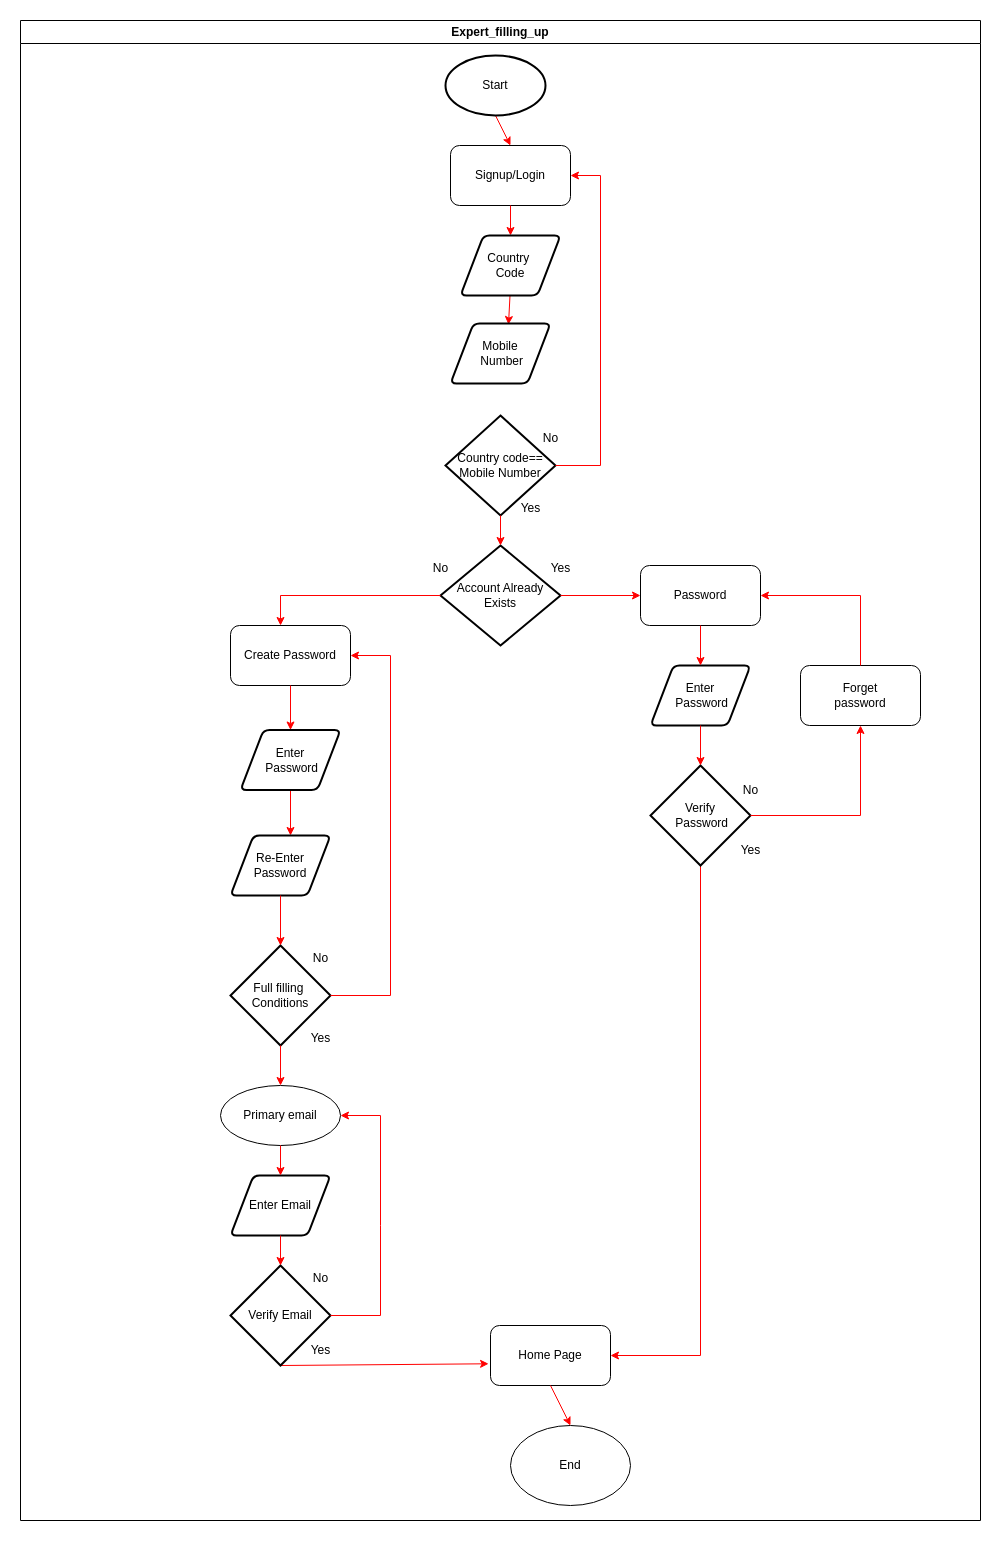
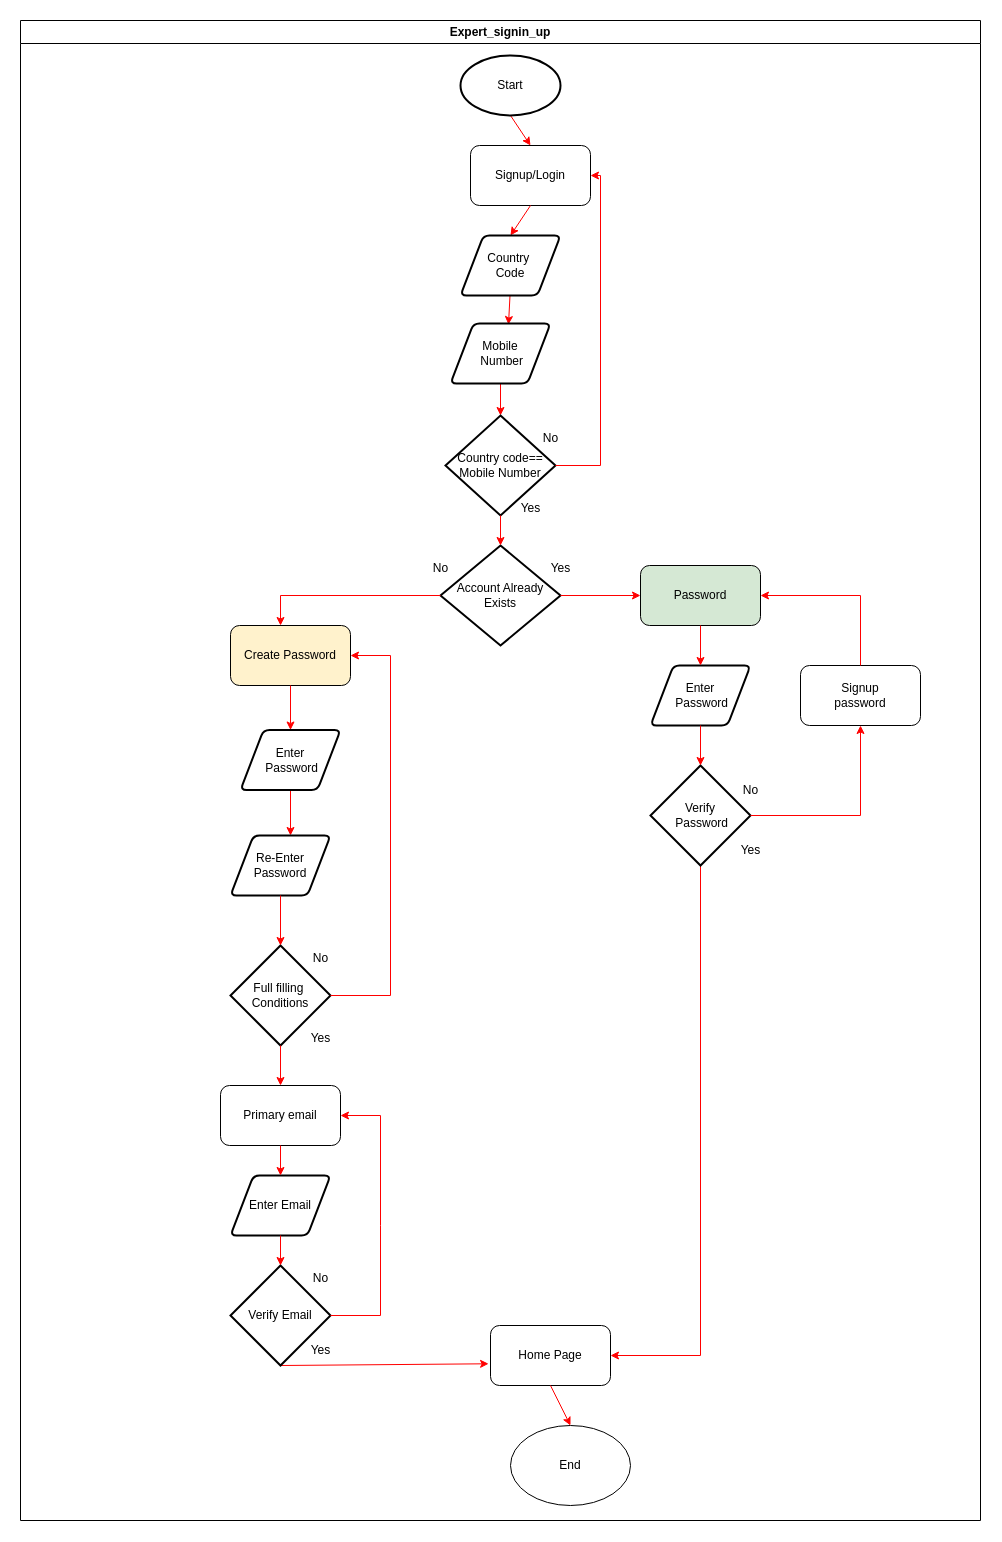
node "Expert_filling_up": label "Expert_filling_up" -> "Expert_signin_up"
node "Start": moved (496, 86) -> (511, 86)
node "Signup/Login": moved (511, 176) -> (531, 176)
edge "Mobile Number" -> "Country code== Mobile Number": added
node "Password": fillcolor #ffffff -> #d5e8d4
node "Create Password": fillcolor #ffffff -> #fff2cc
node "Forget password": label "Forget password" -> "Signup password"
node "Primary email": shape ellipse -> rounded rectangle
